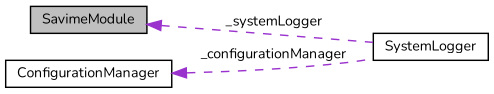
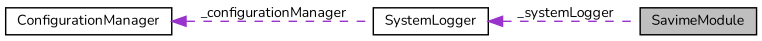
edge "SystemLogger" -> "SavimeModule": reversed
